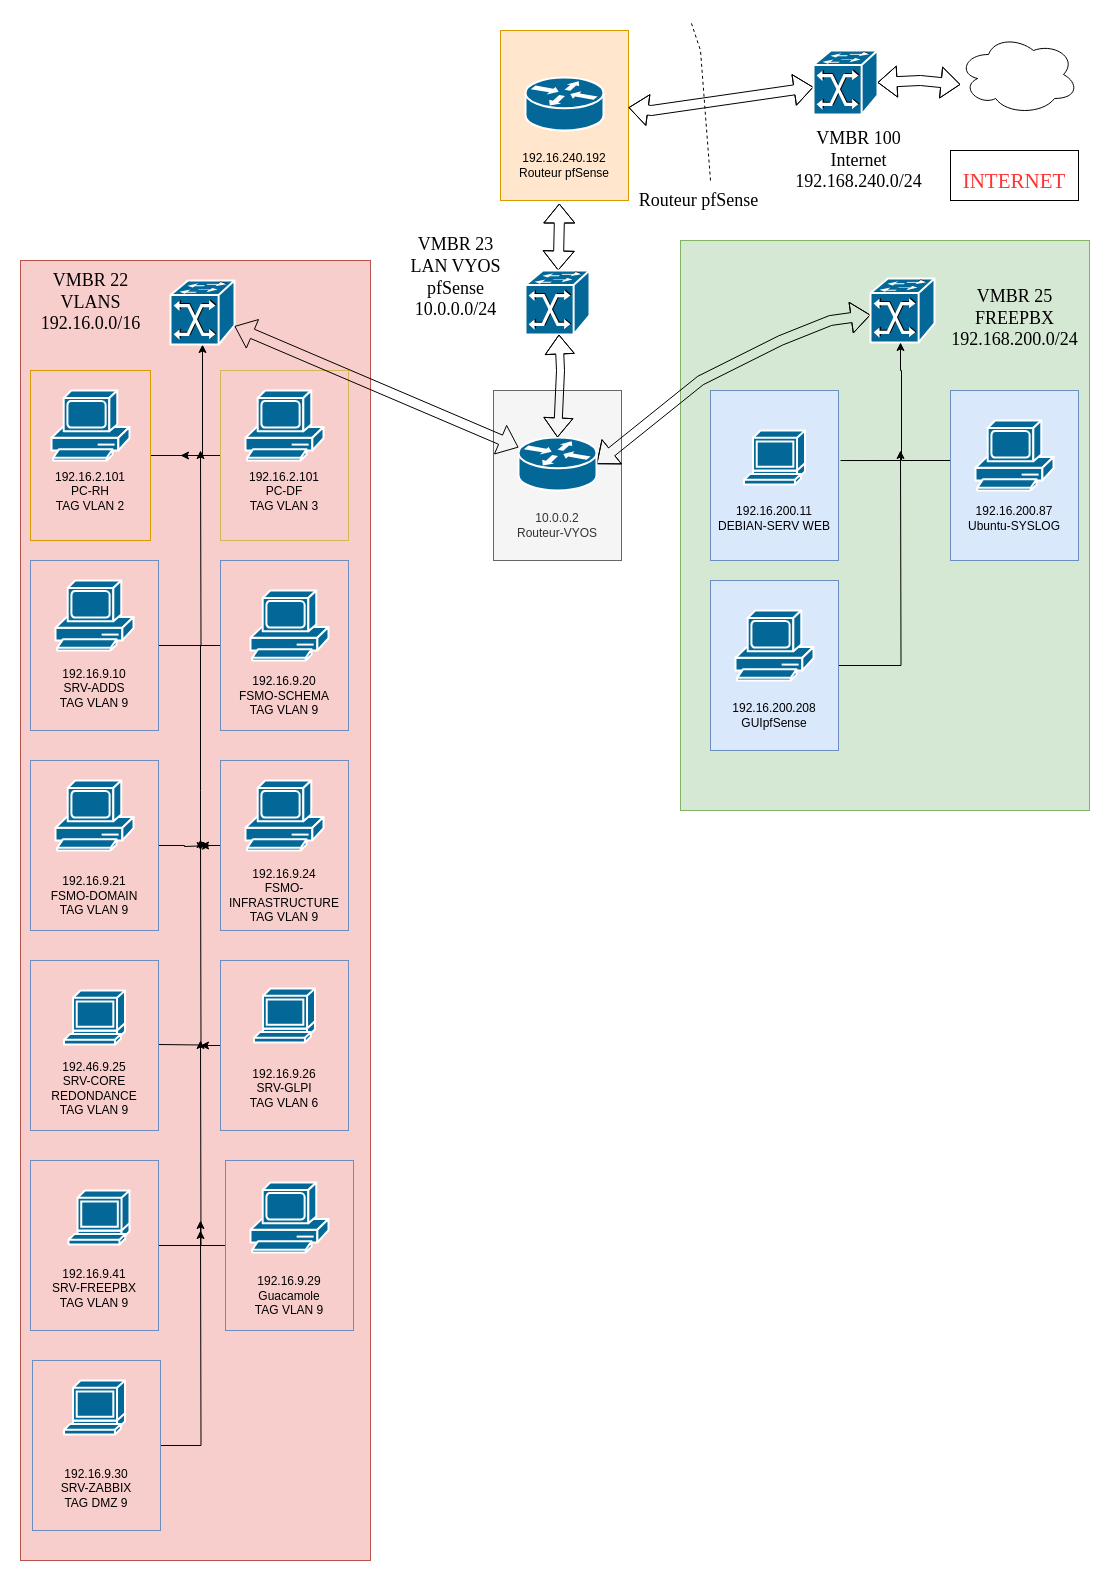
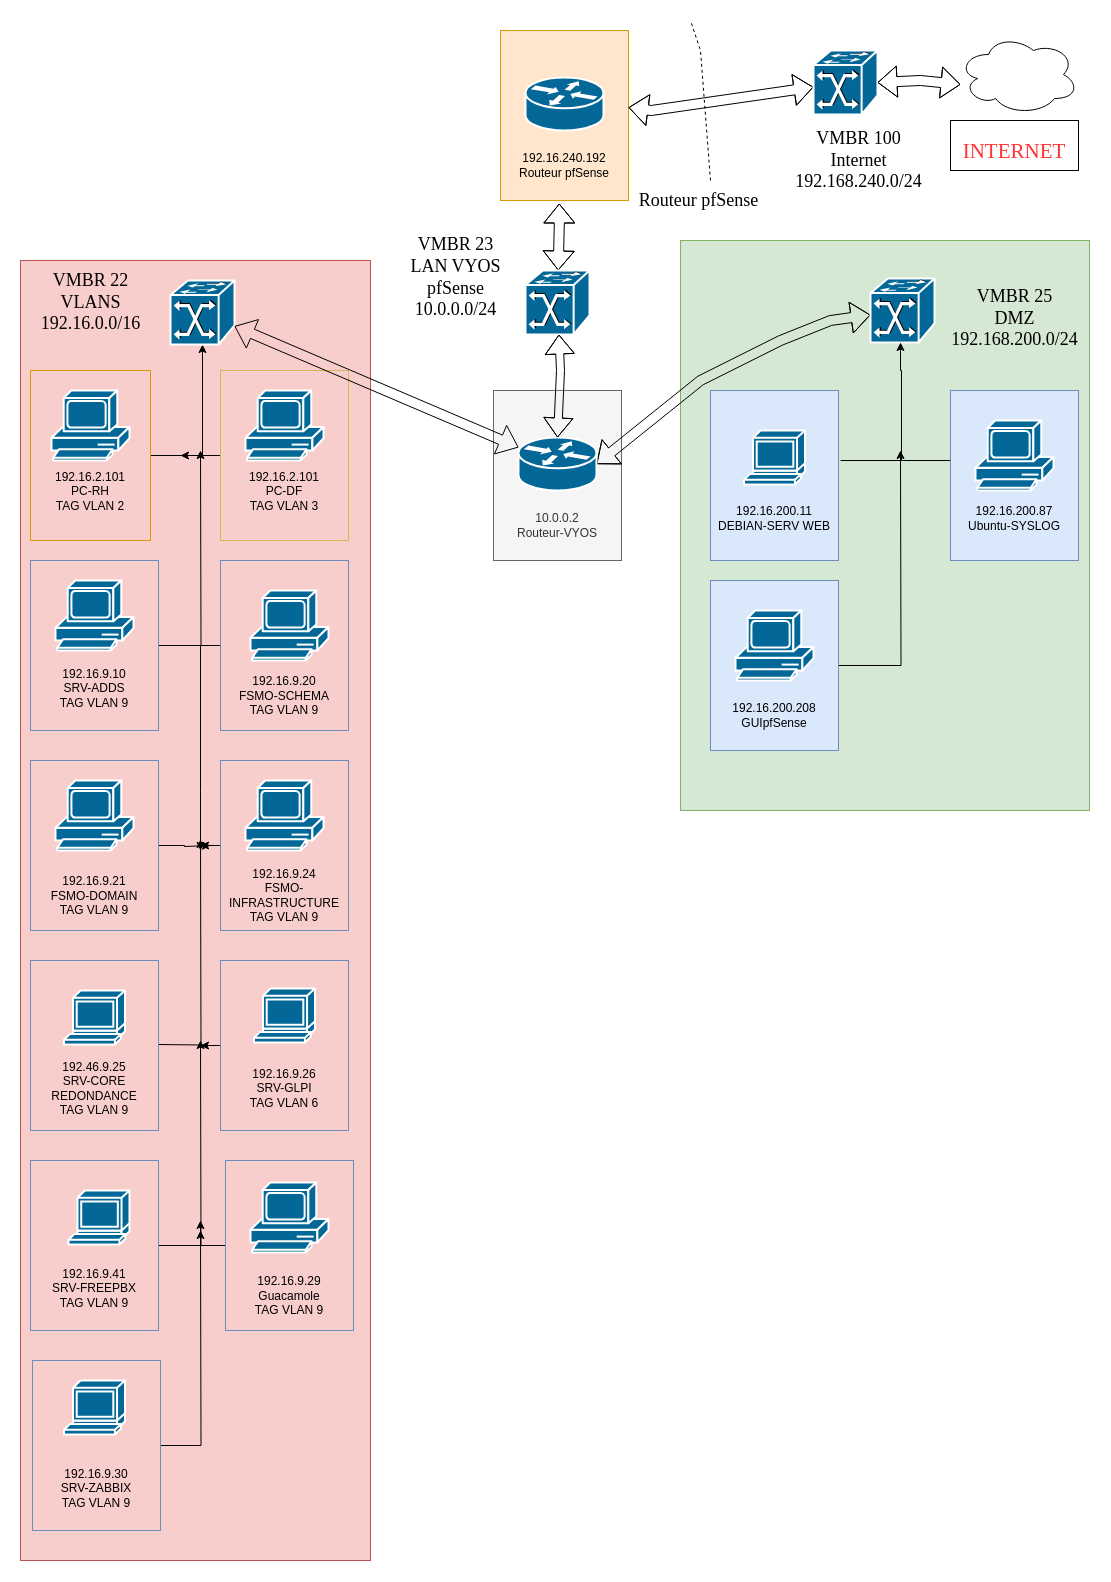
node "INTERNET": moved (1015, 176) -> (1015, 146)
node "VMBR 25 FREEPBX 192.168.200.0/24": label "VMBR 25 FREEPBX 192.168.200.0/24" -> "VMBR 25 DMZ 192.168.200.0/24"
node "192.16.9.30 SRV-ZABBIX TAG DMZ 9": label "192.16.9.30 SRV-ZABBIX TAG DMZ 9" -> "192.16.9.30 SRV-ZABBIX TAG VLAN 9"
